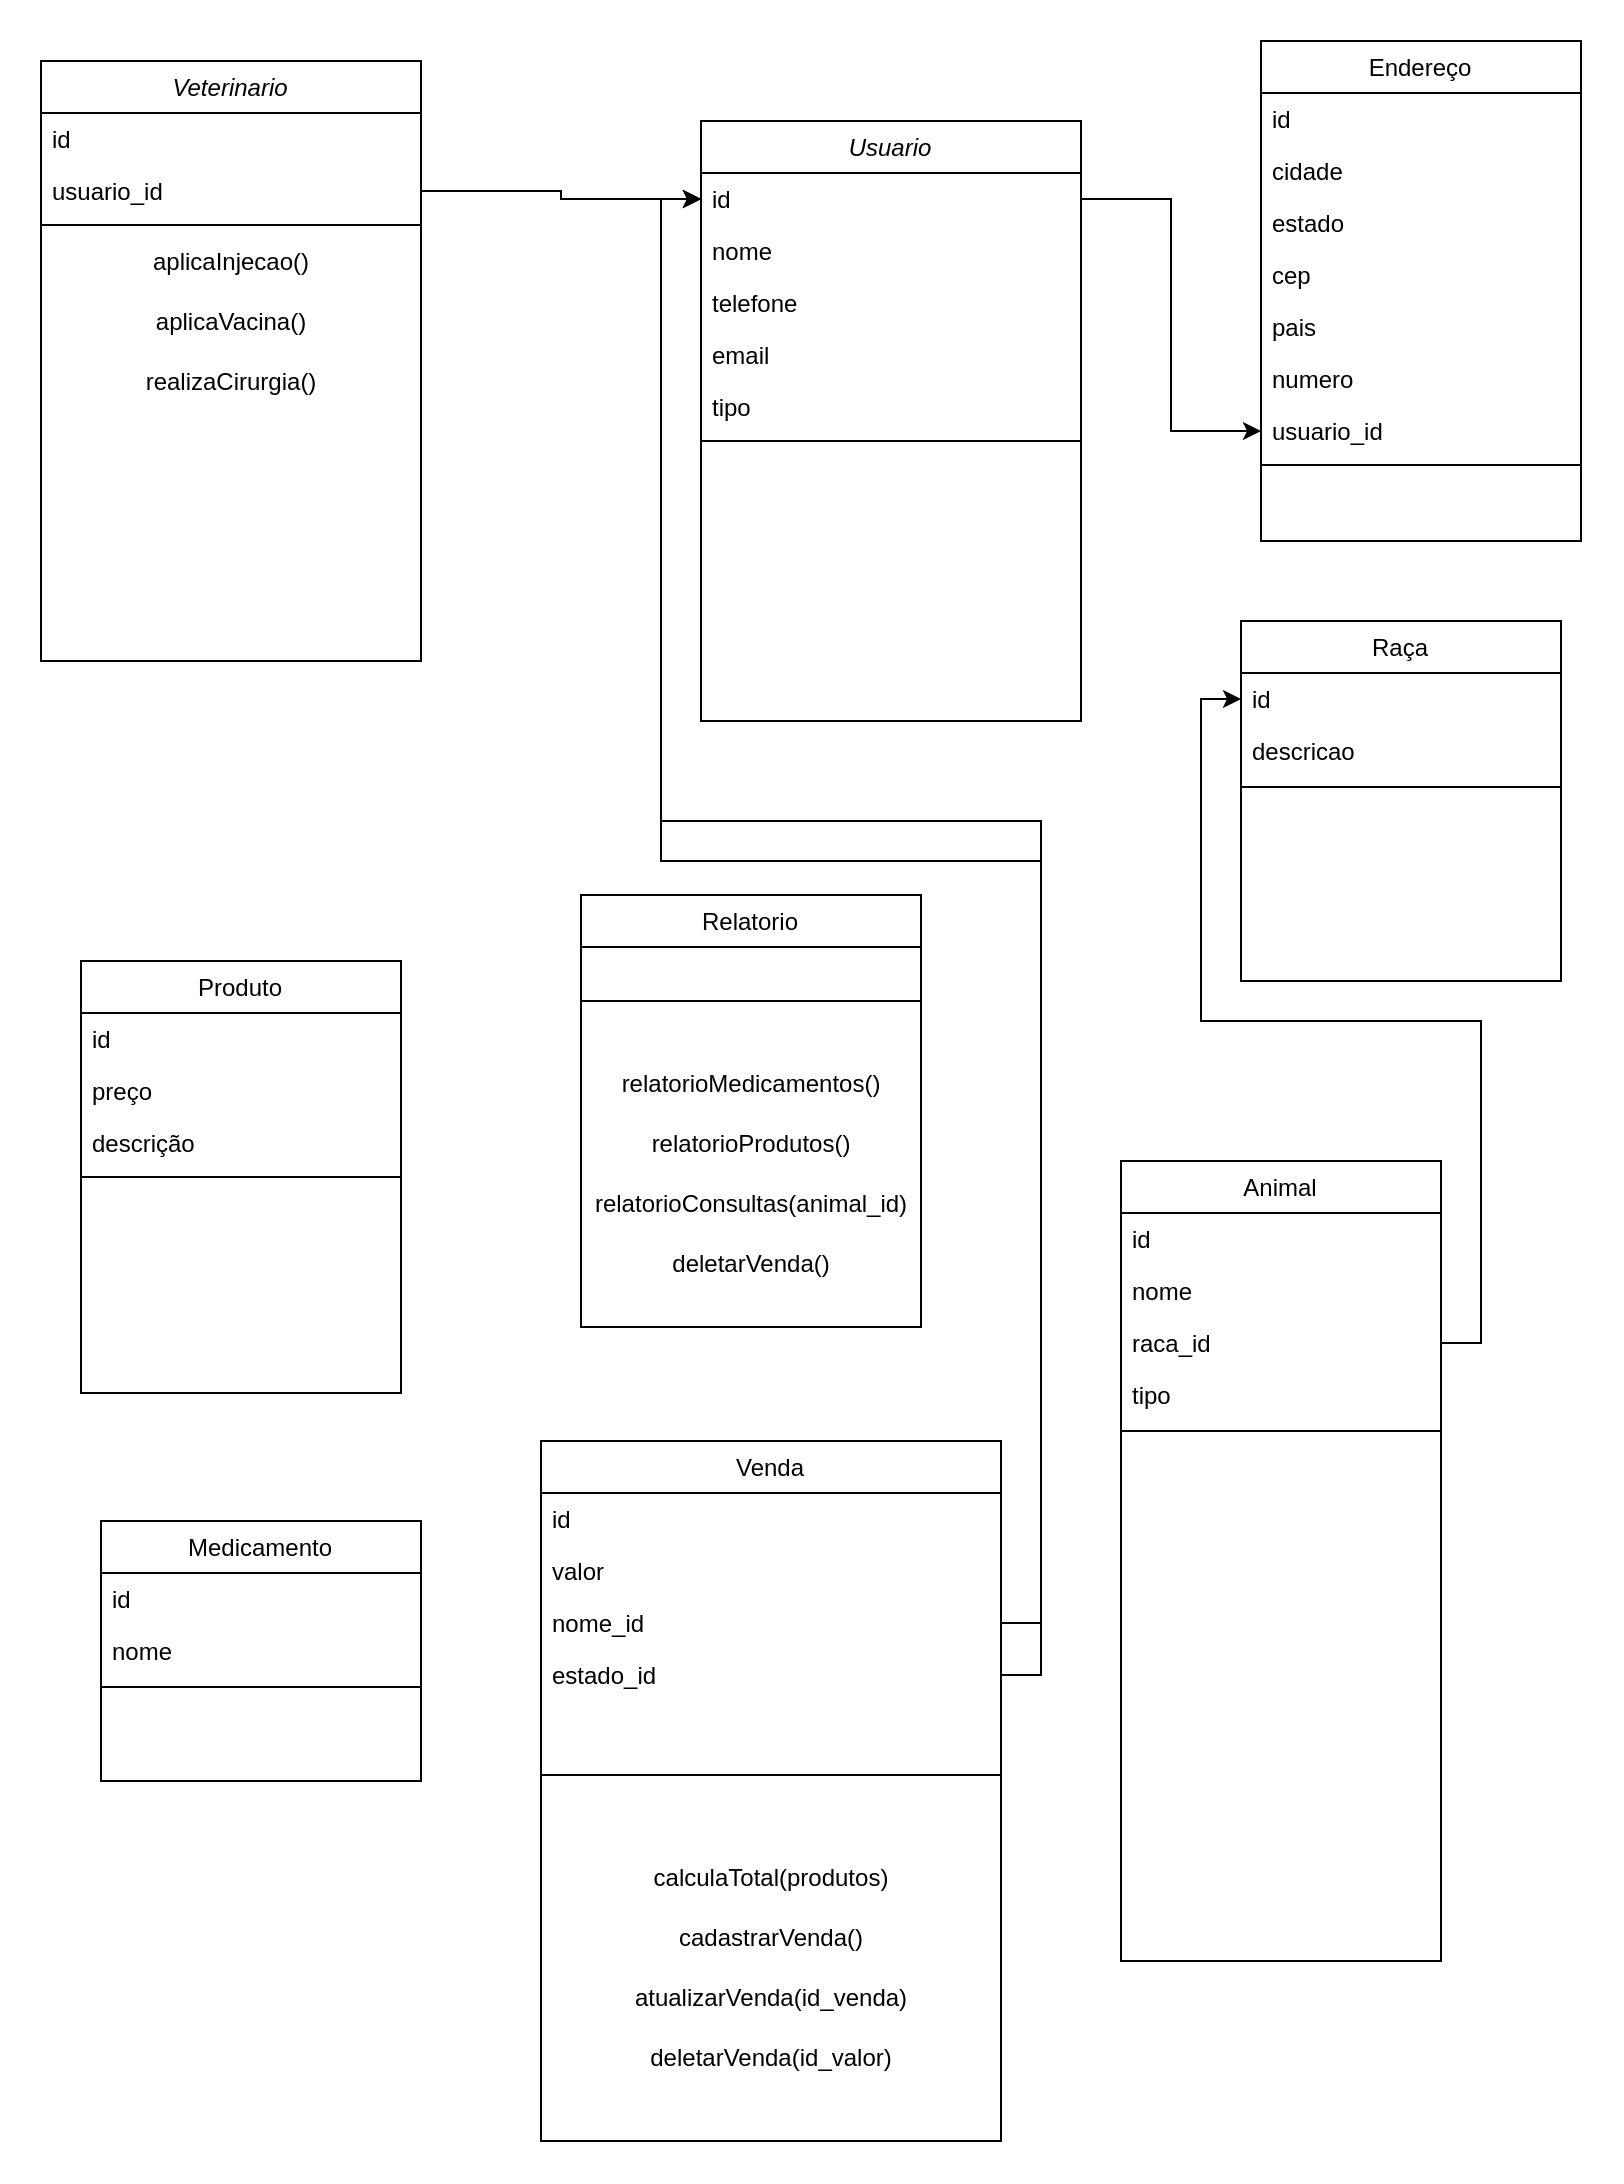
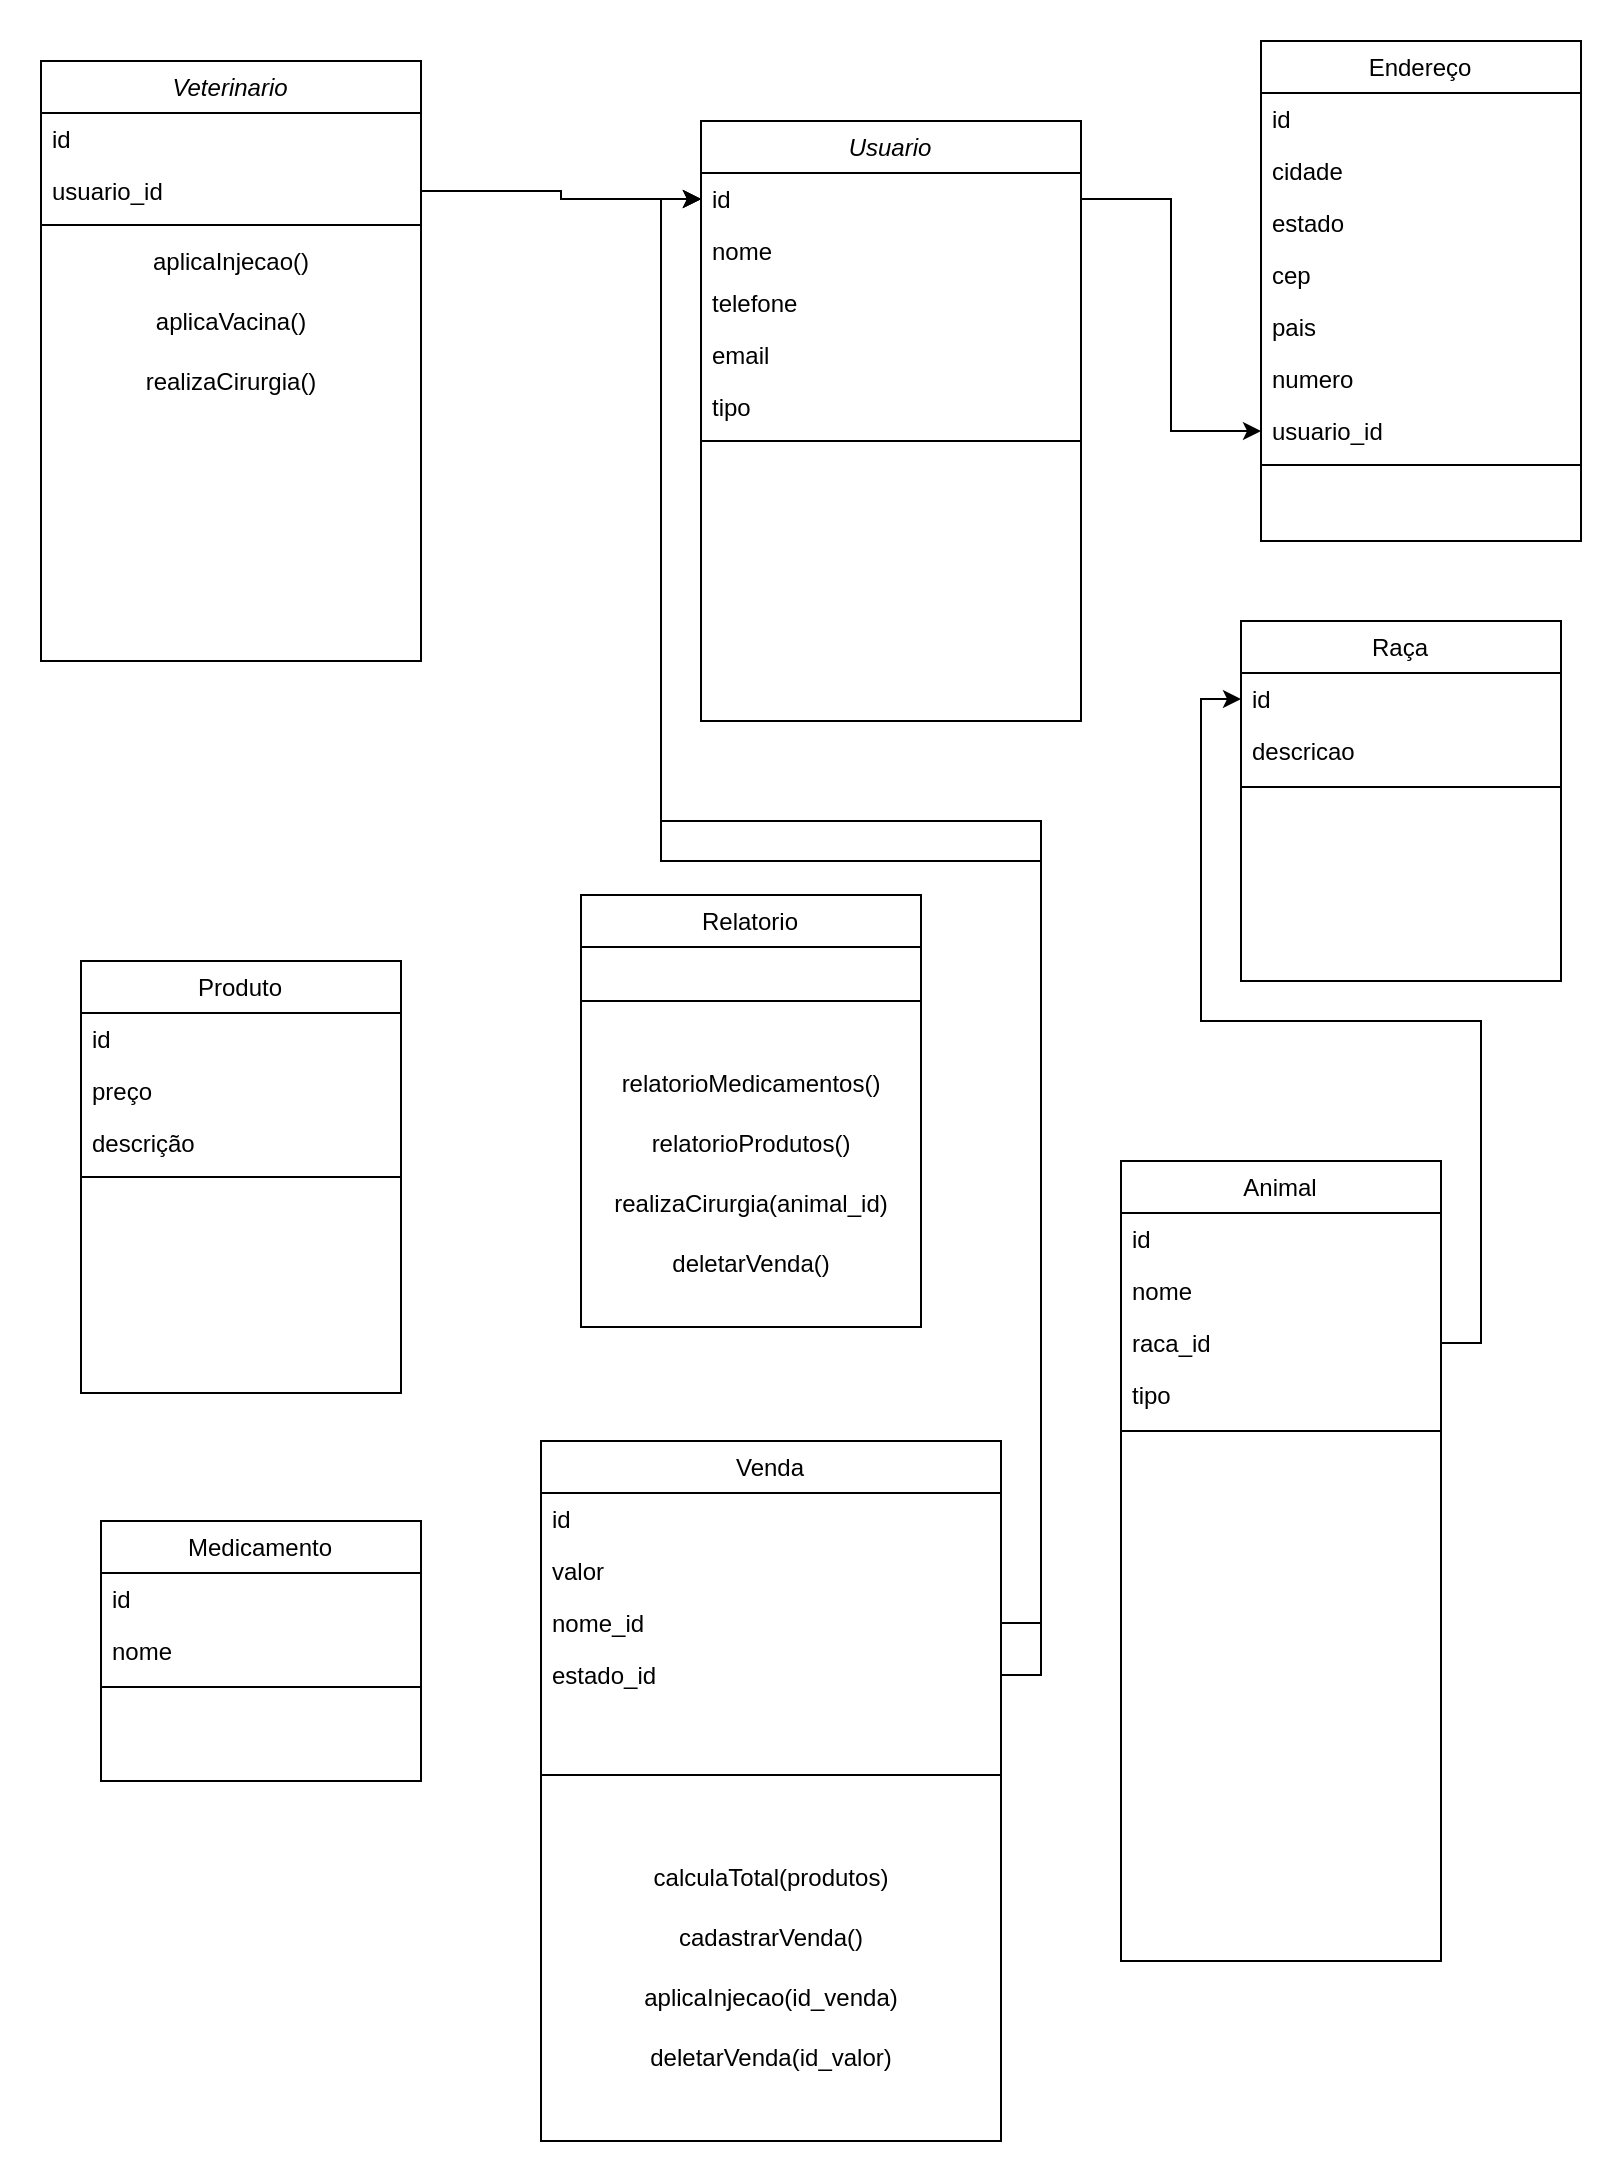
node "relatorioConsultas(animal_id)": label "relatorioConsultas(animal_id)" -> "realizaCirurgia(animal_id)"
node "atualizarVenda(id_venda)": label "atualizarVenda(id_venda)" -> "aplicaInjecao(id_venda)"
